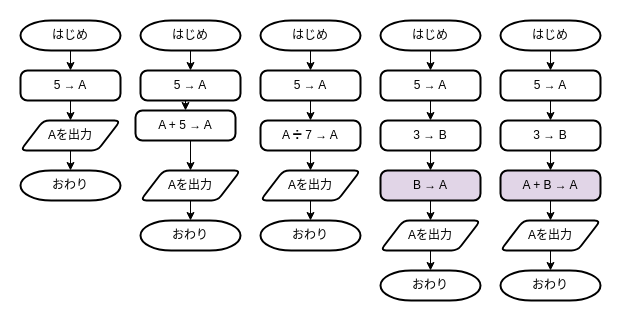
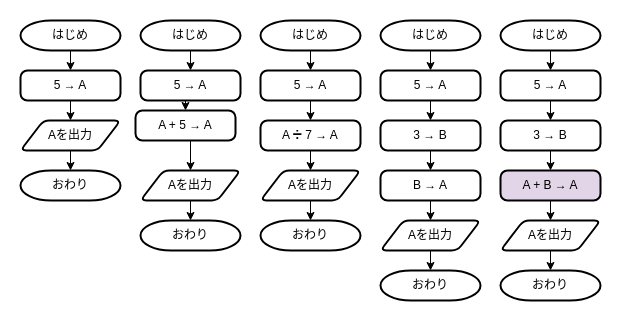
node "B → A": fillcolor #e1d5e7 -> #ffffff
